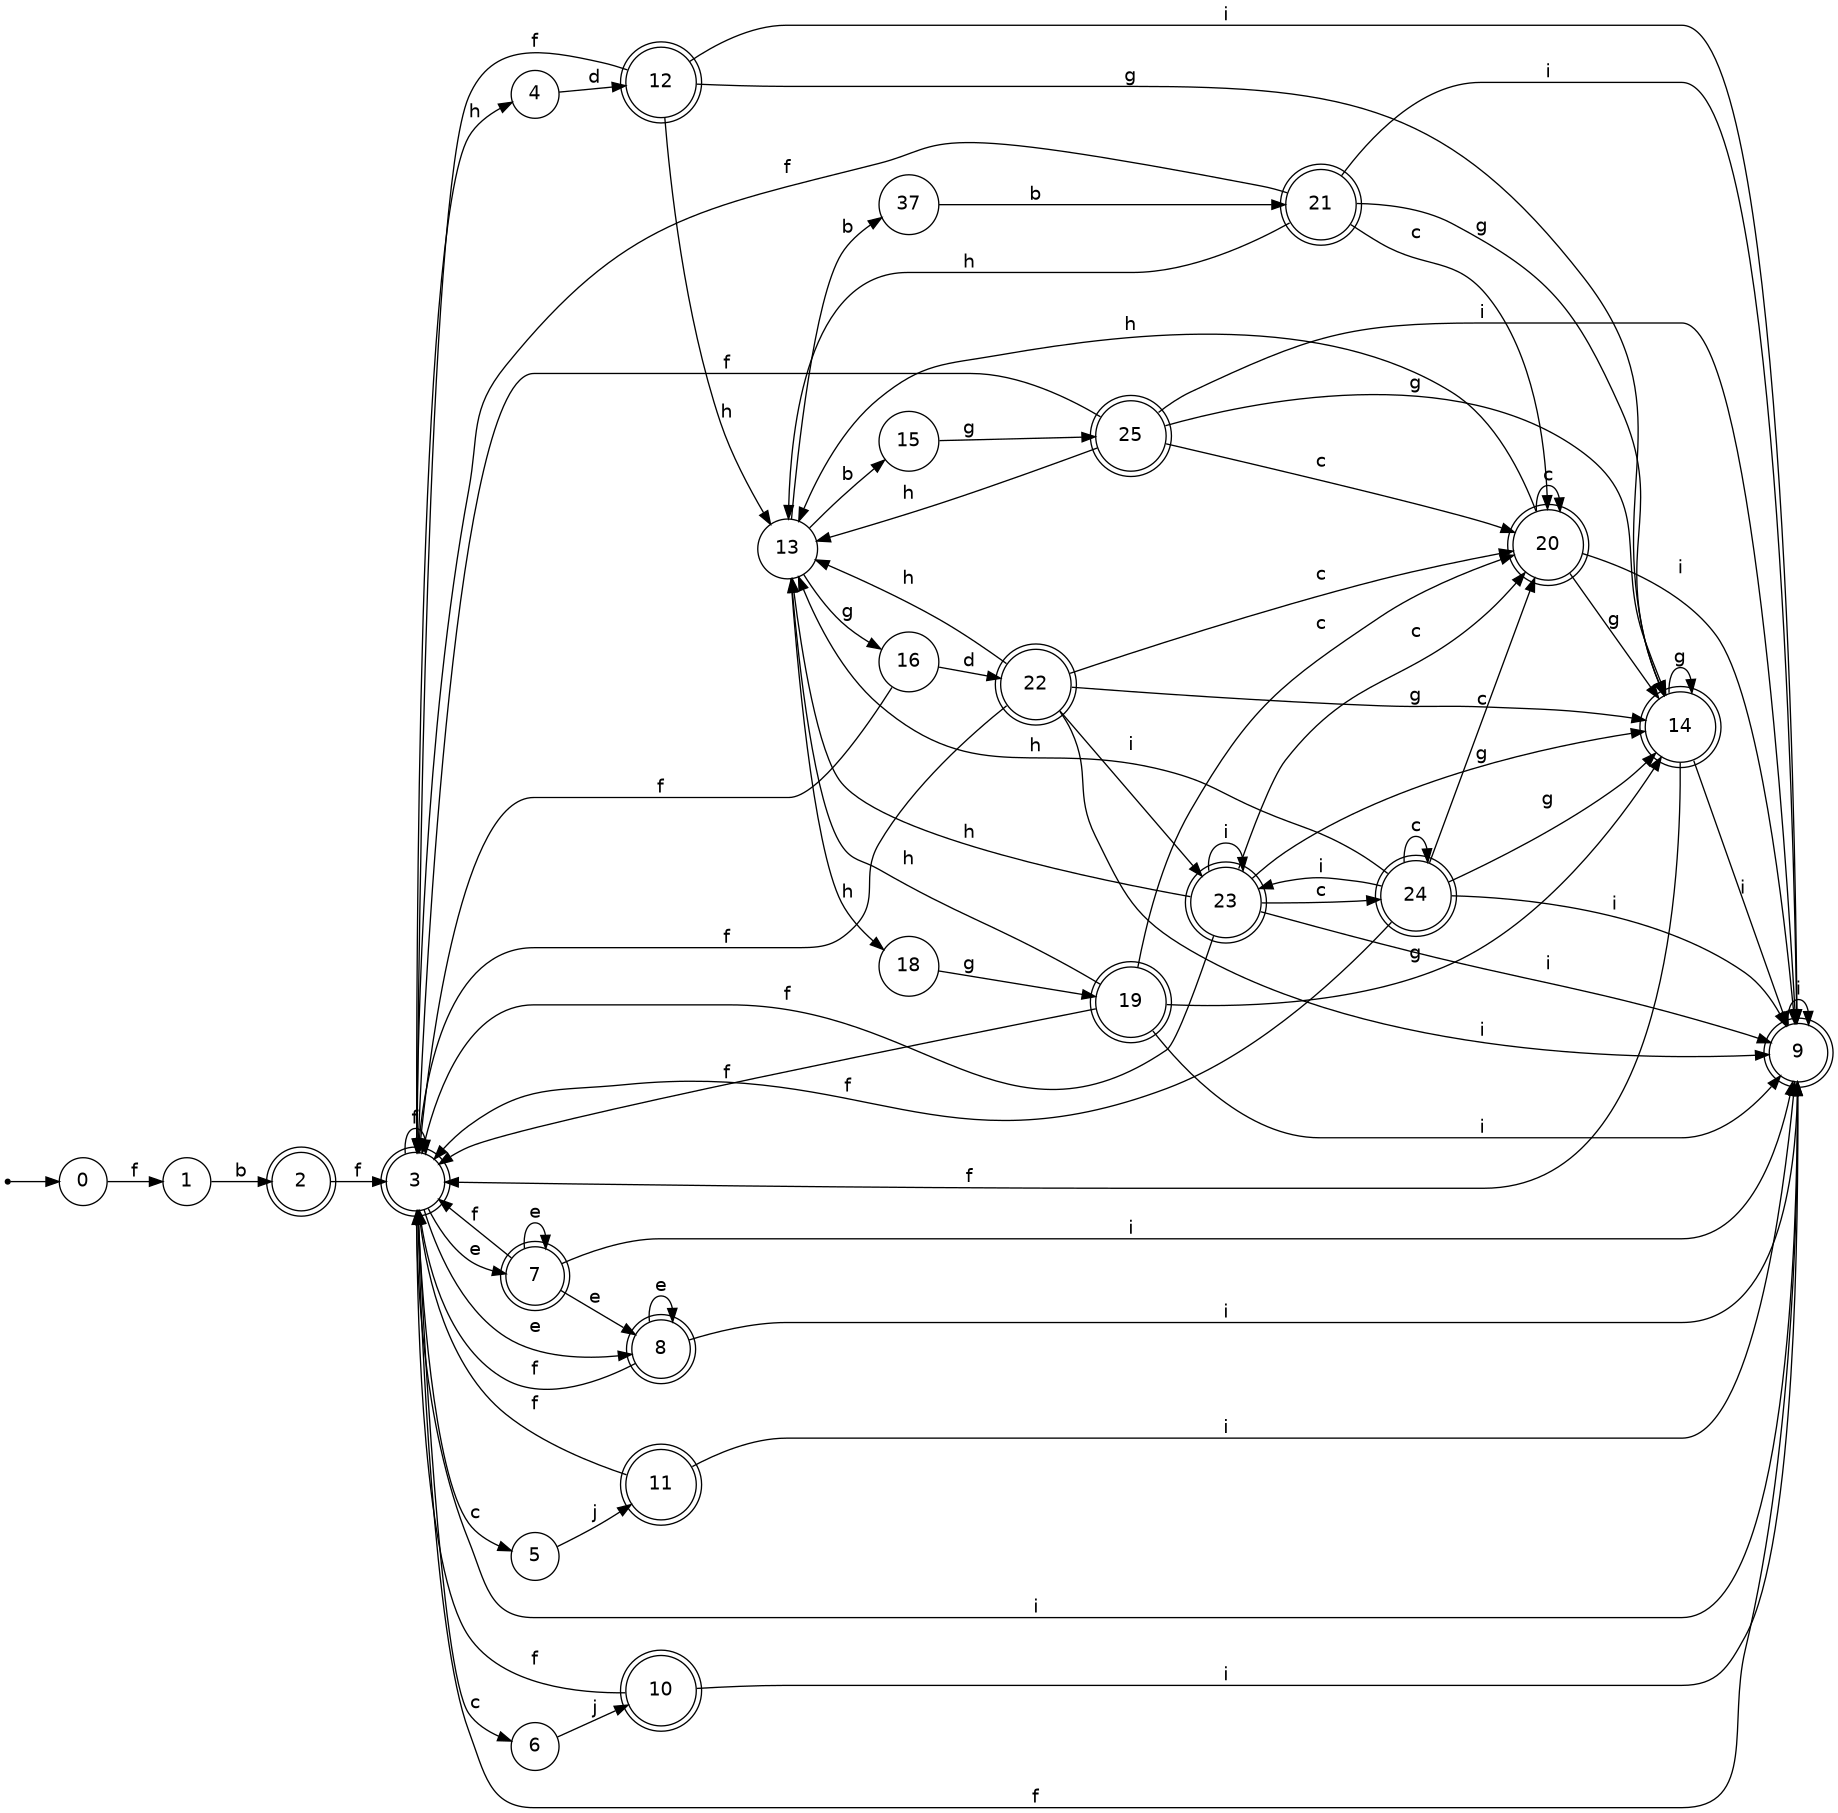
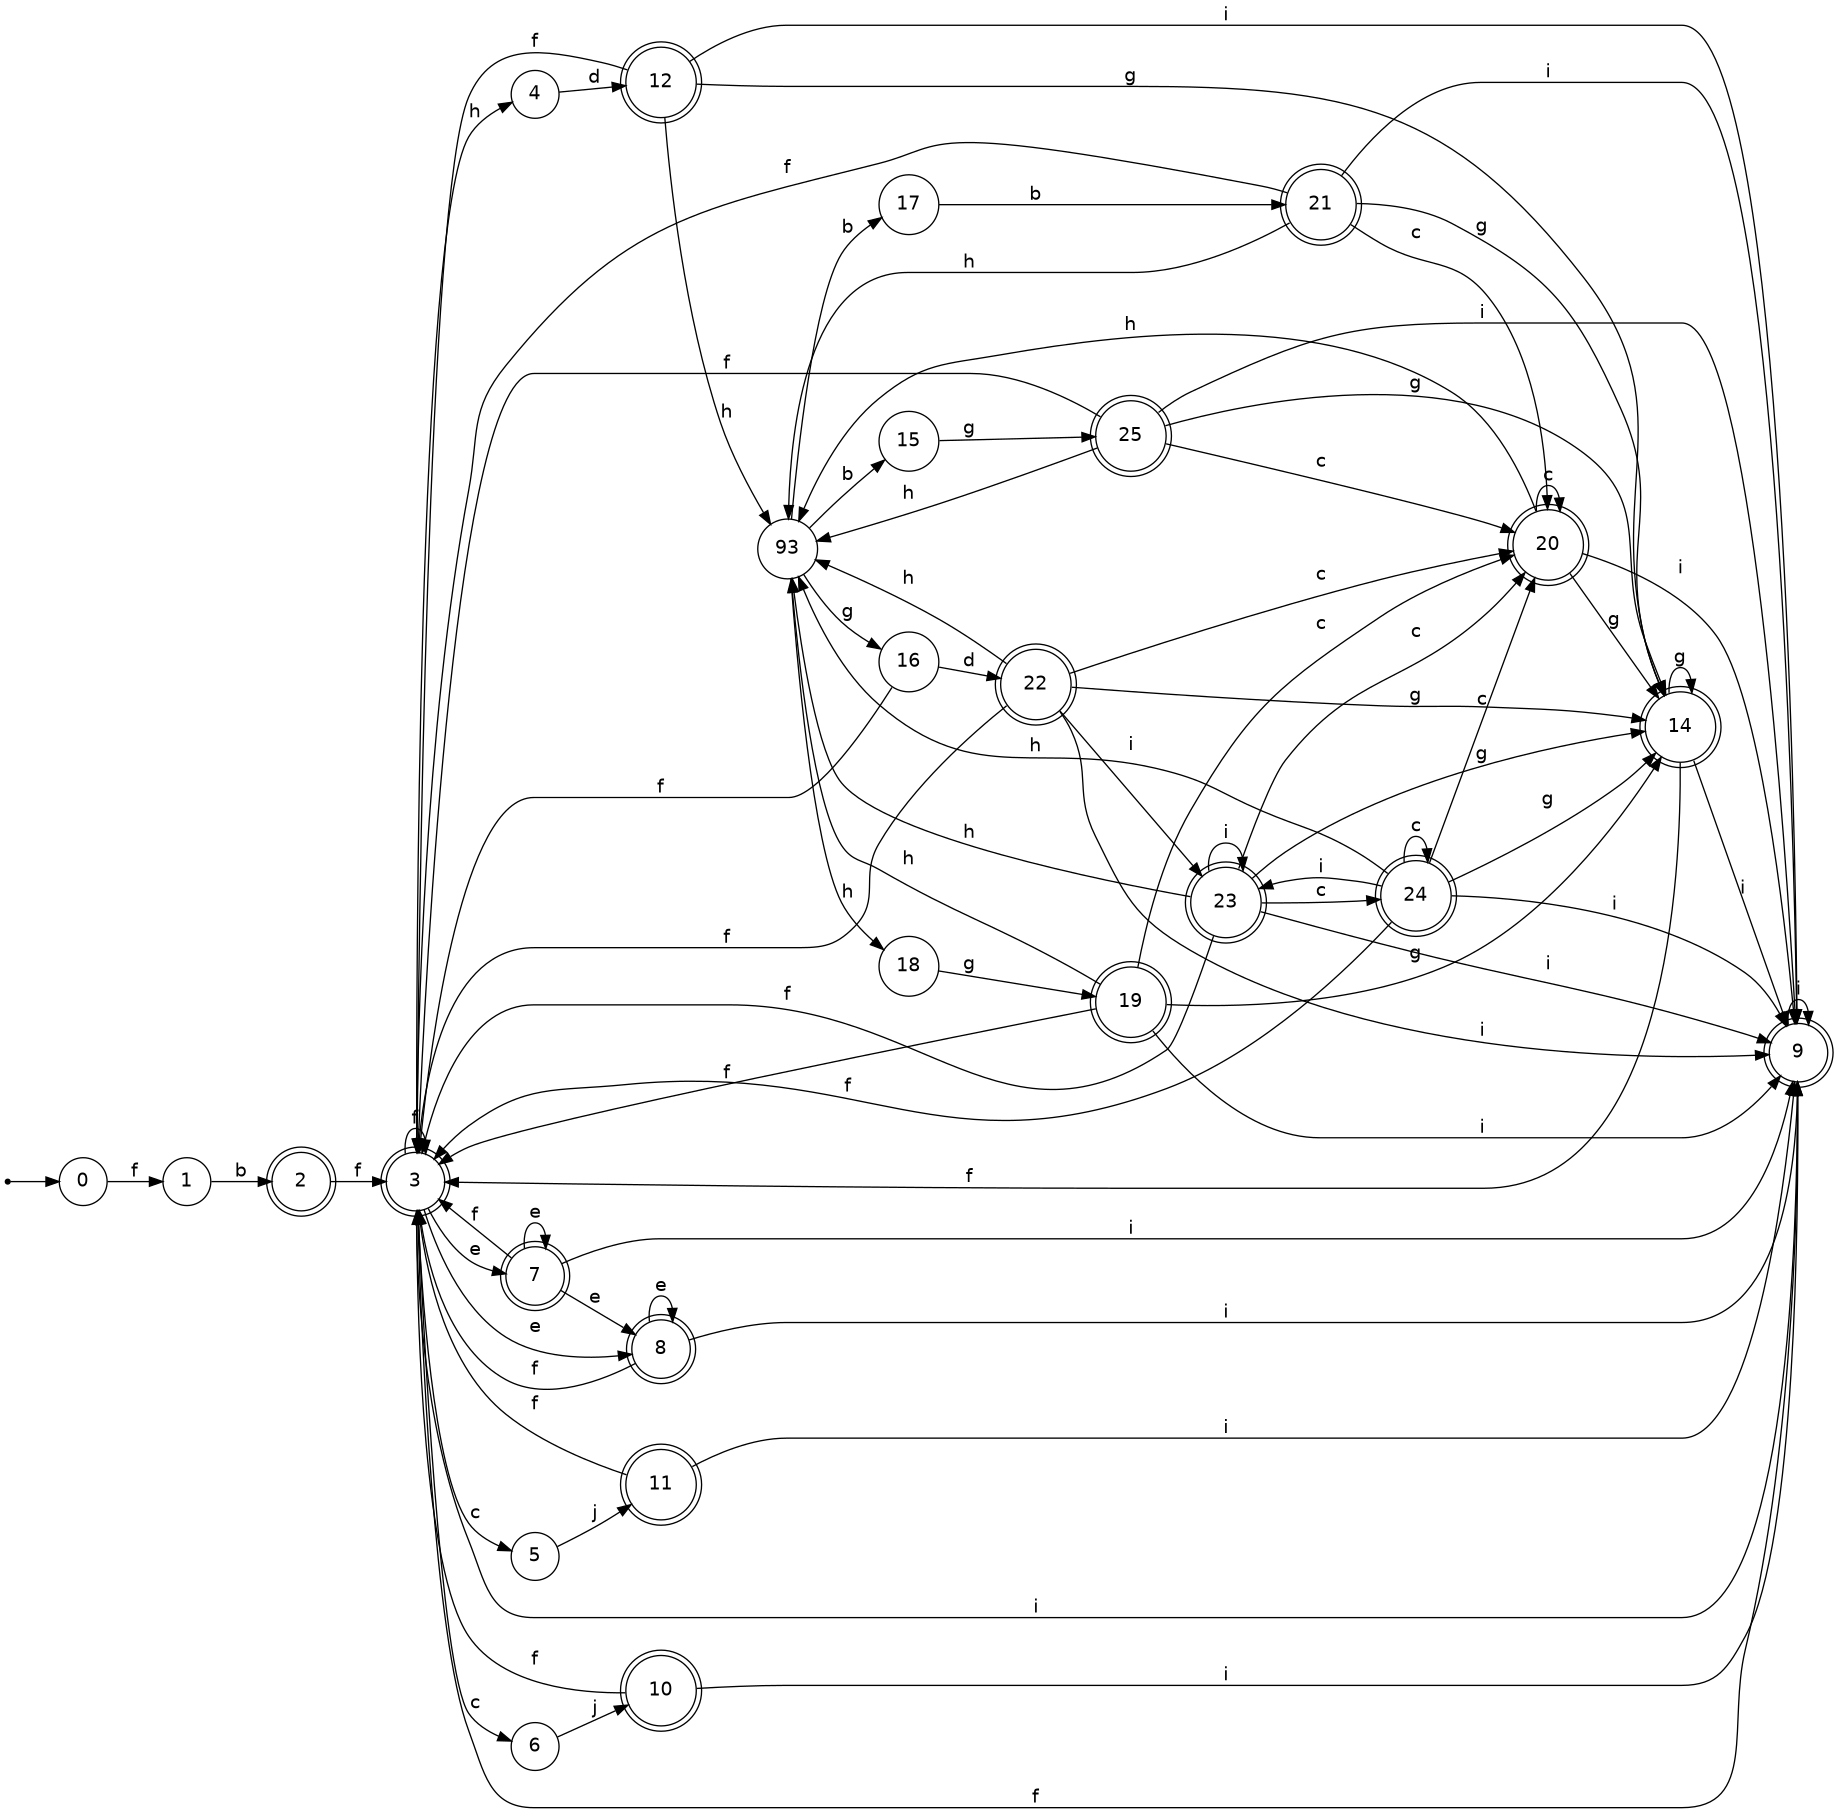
node "37": label "37" -> "17"
node "13": label "13" -> "93"
